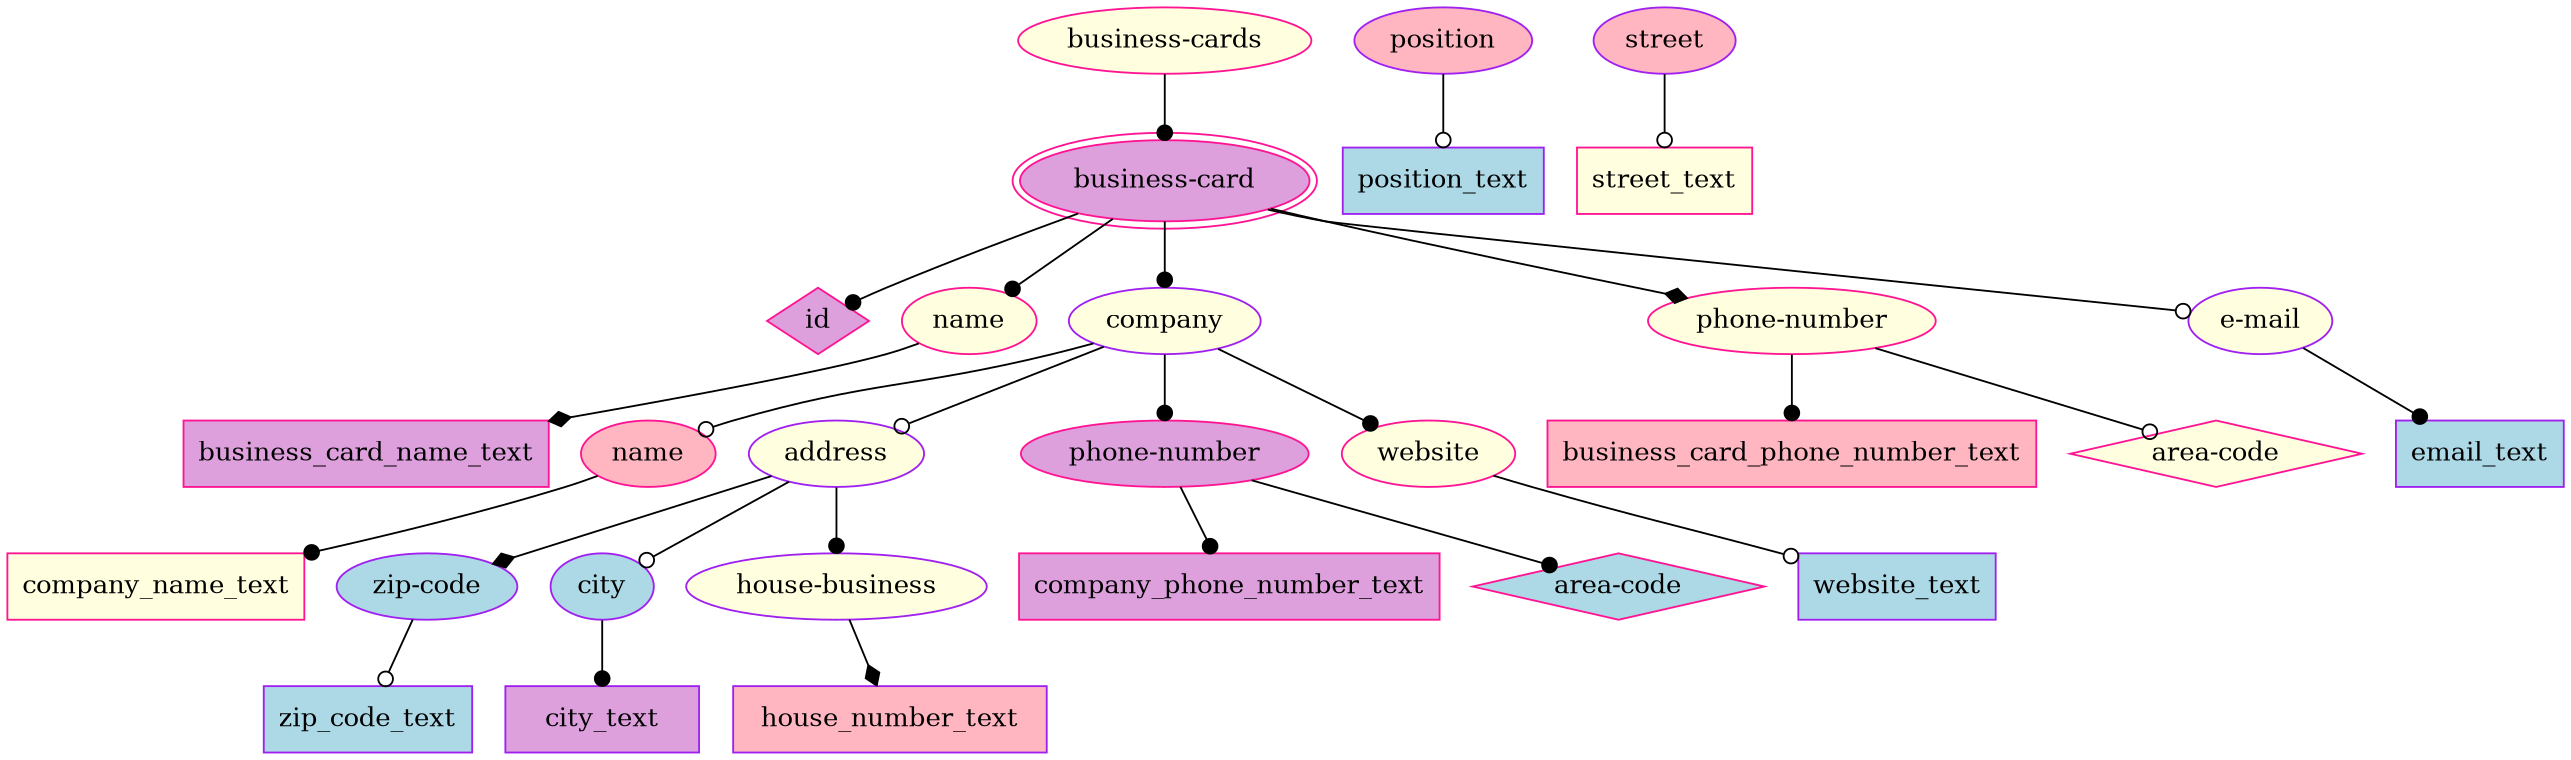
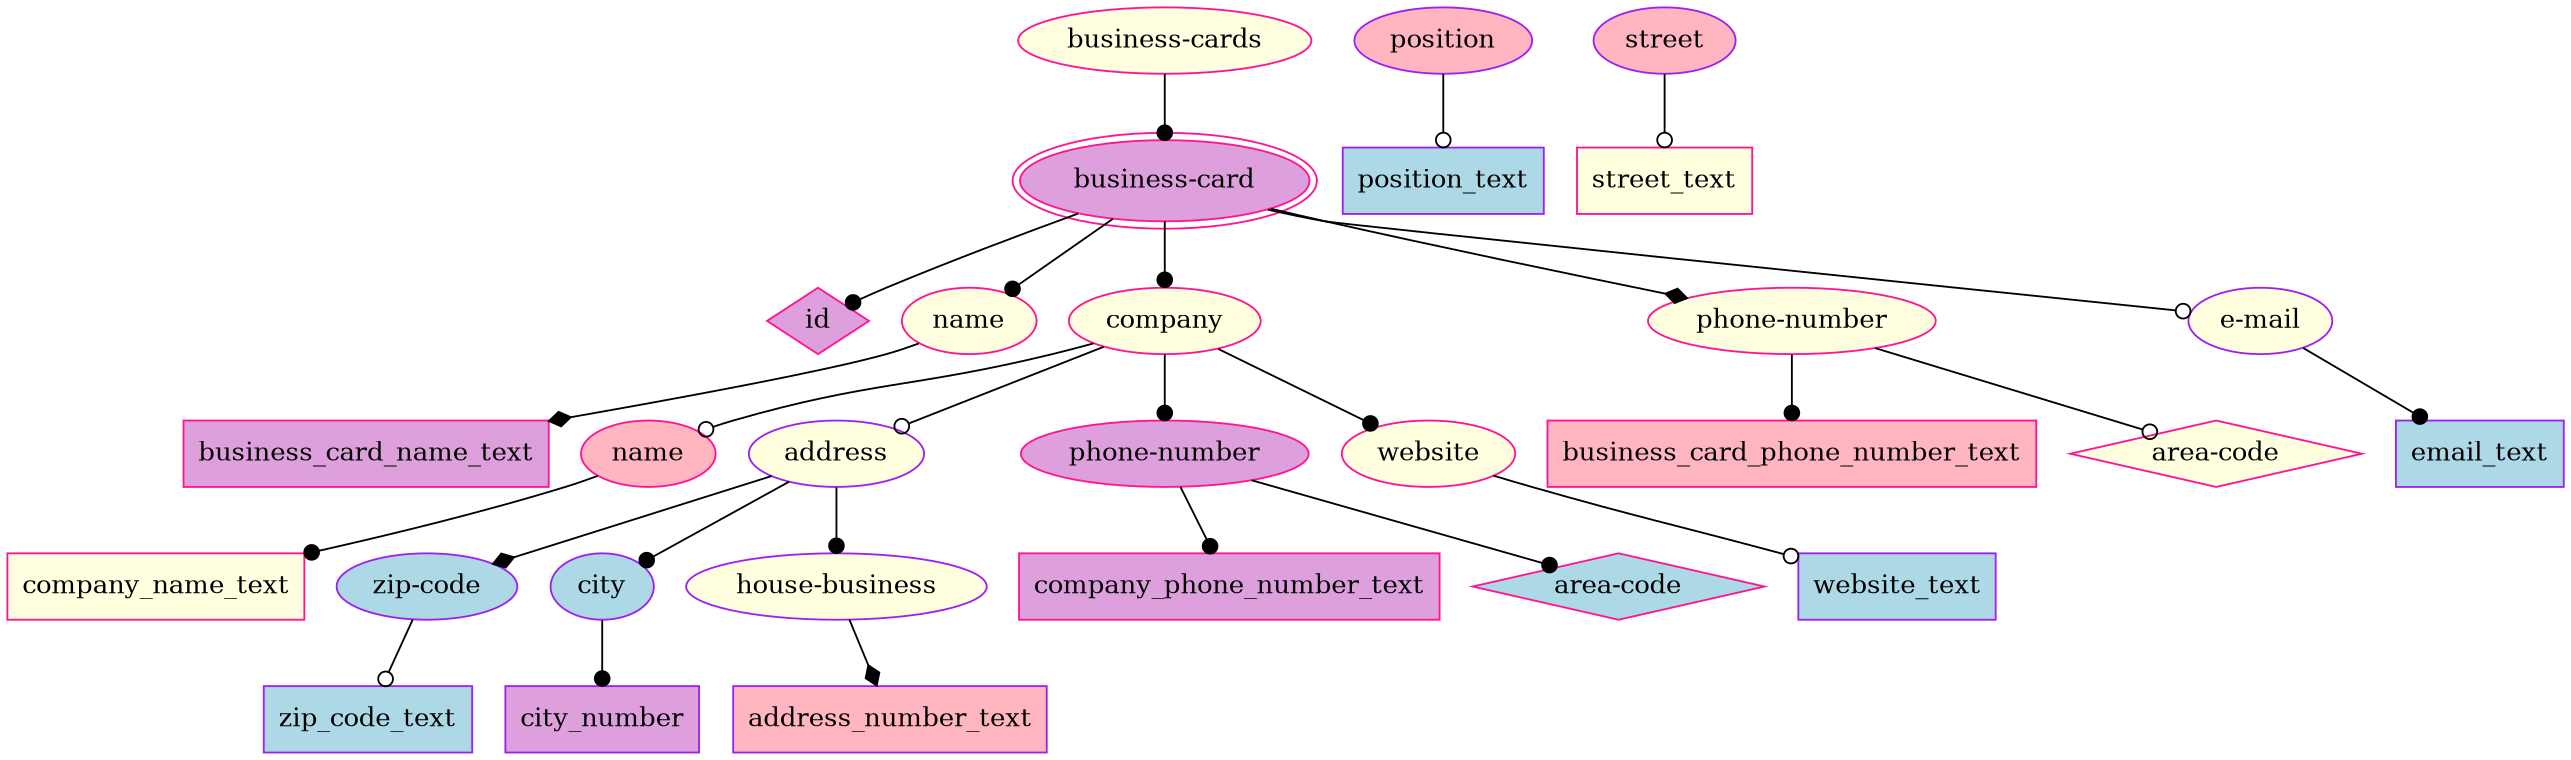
node "company": color purple -> deeppink
edge "address" -> "city": arrowhead odot -> dot
node "city_text": label "city_text" -> "city_number"
node "house_number_text": label "house_number_text" -> "address_number_text"
